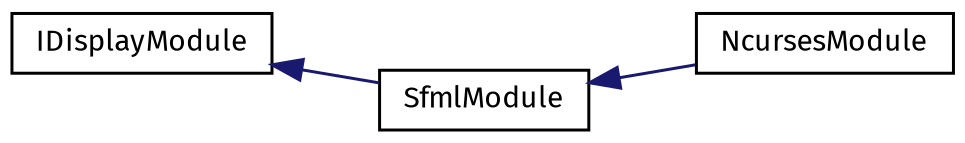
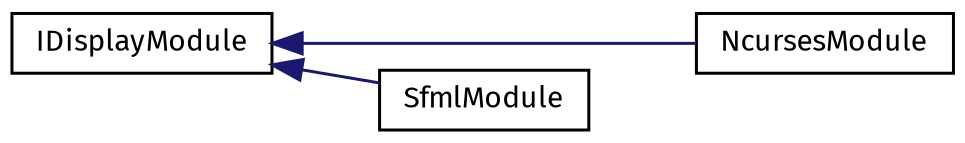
edge "NcursesModule" -> "SfmlModule": now "NcursesModule" -> "IDisplayModule"
